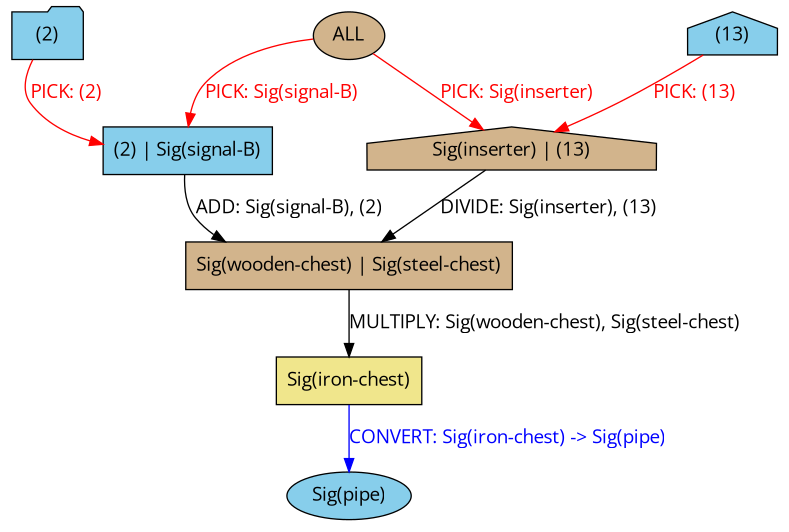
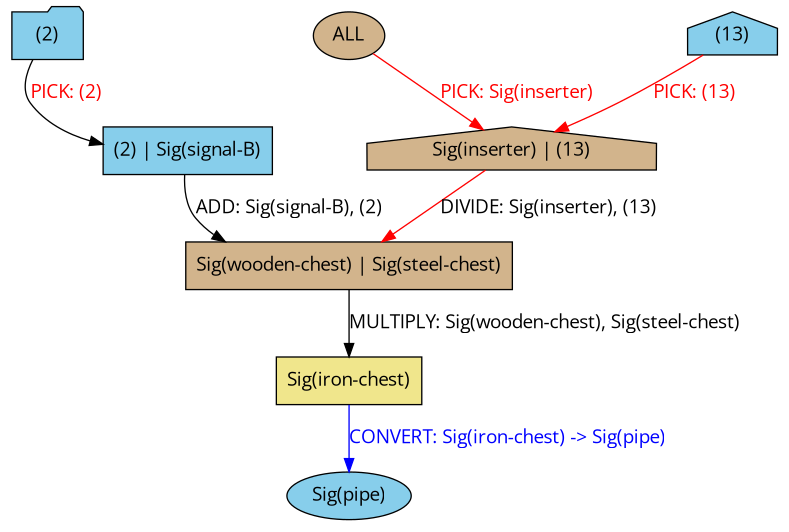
edge "ALL" -> "(2) | Sig(signal-B)": removed, label "PICK: Sig(signal-B)"
edge "(2)" -> "(2) | Sig(signal-B)": color red -> black
edge "Sig(inserter) | (13)" -> "Sig(wooden-chest) | Sig(steel-chest)": color black -> red
